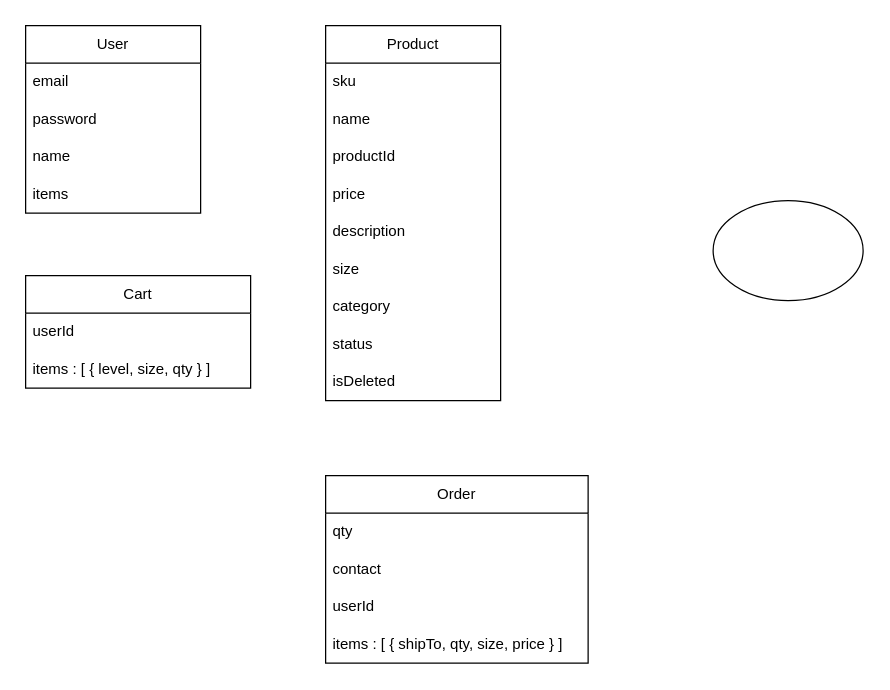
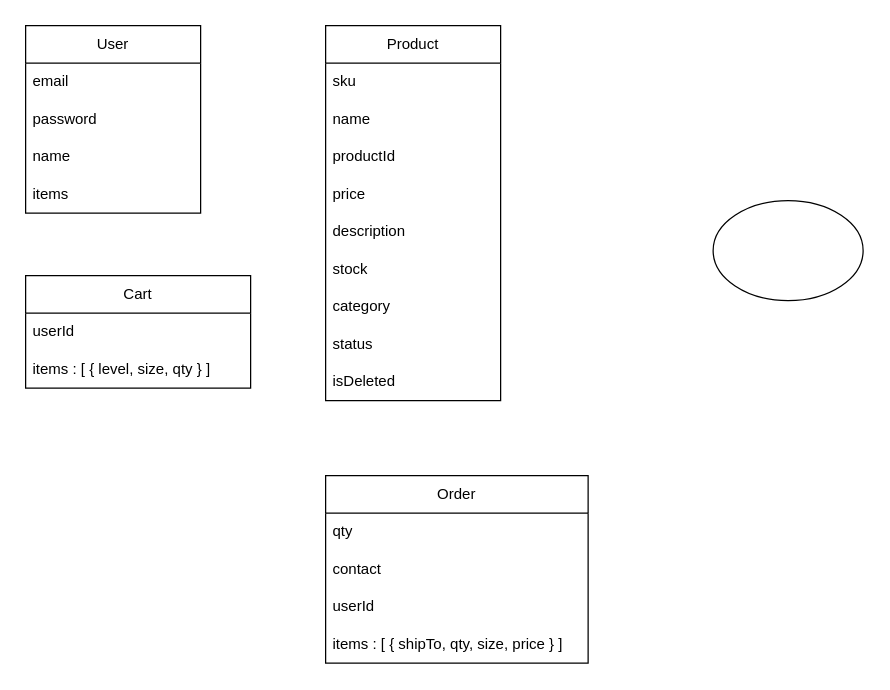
node "size": label "size" -> "stock"
